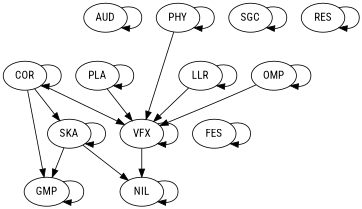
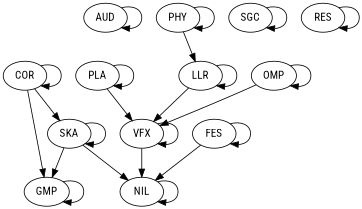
edge "PHY" -> "VFX": now "PHY" -> "LLR"
edge "COR" -> "VFX": removed
edge "FES" -> "NIL": added
